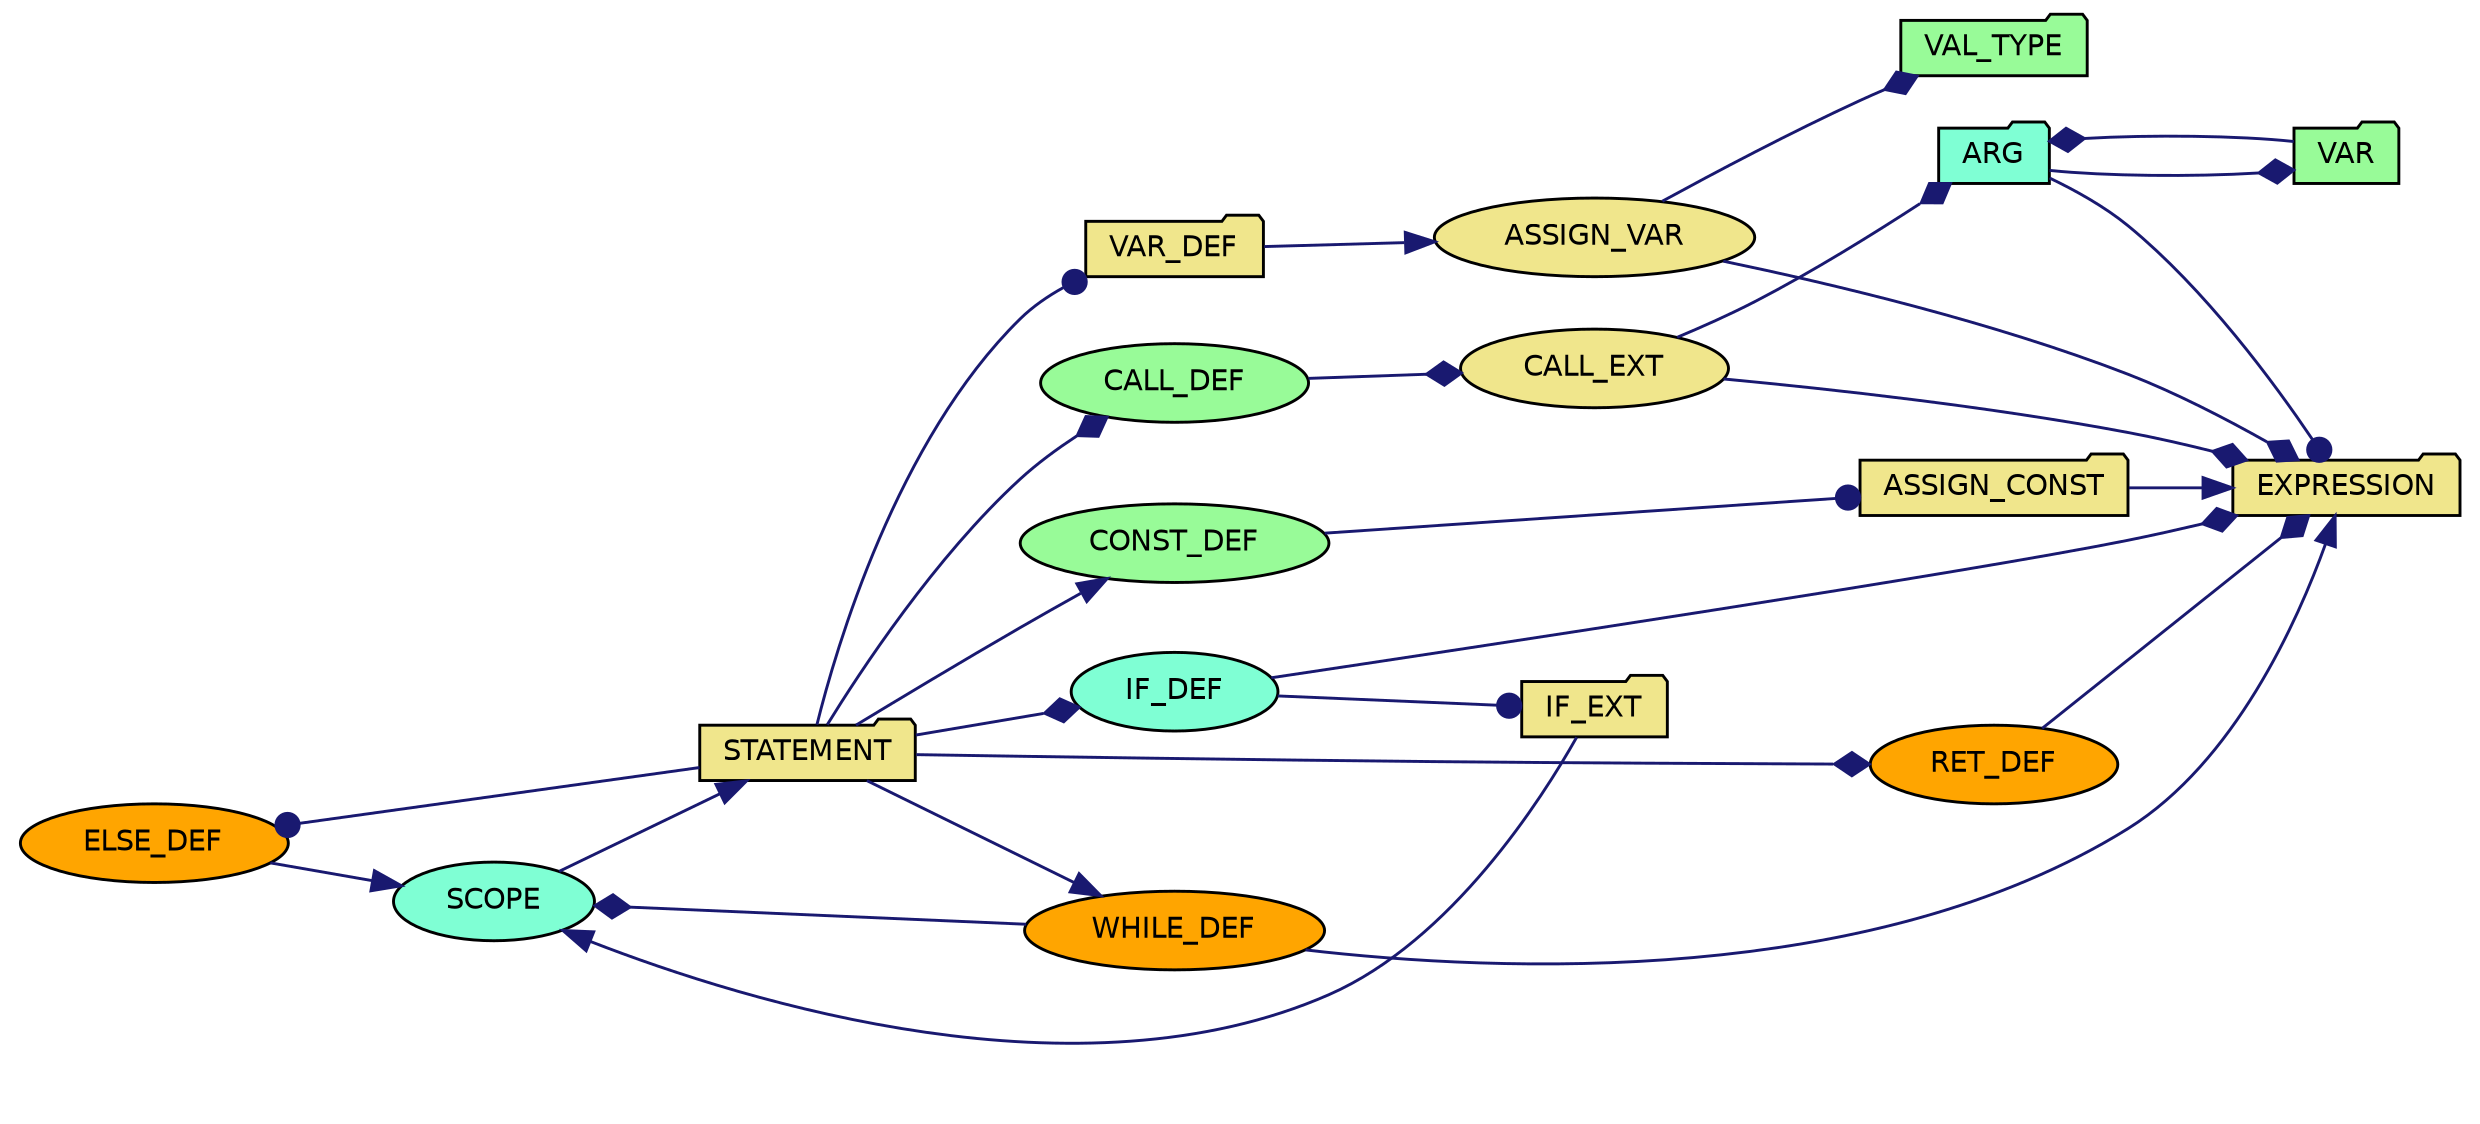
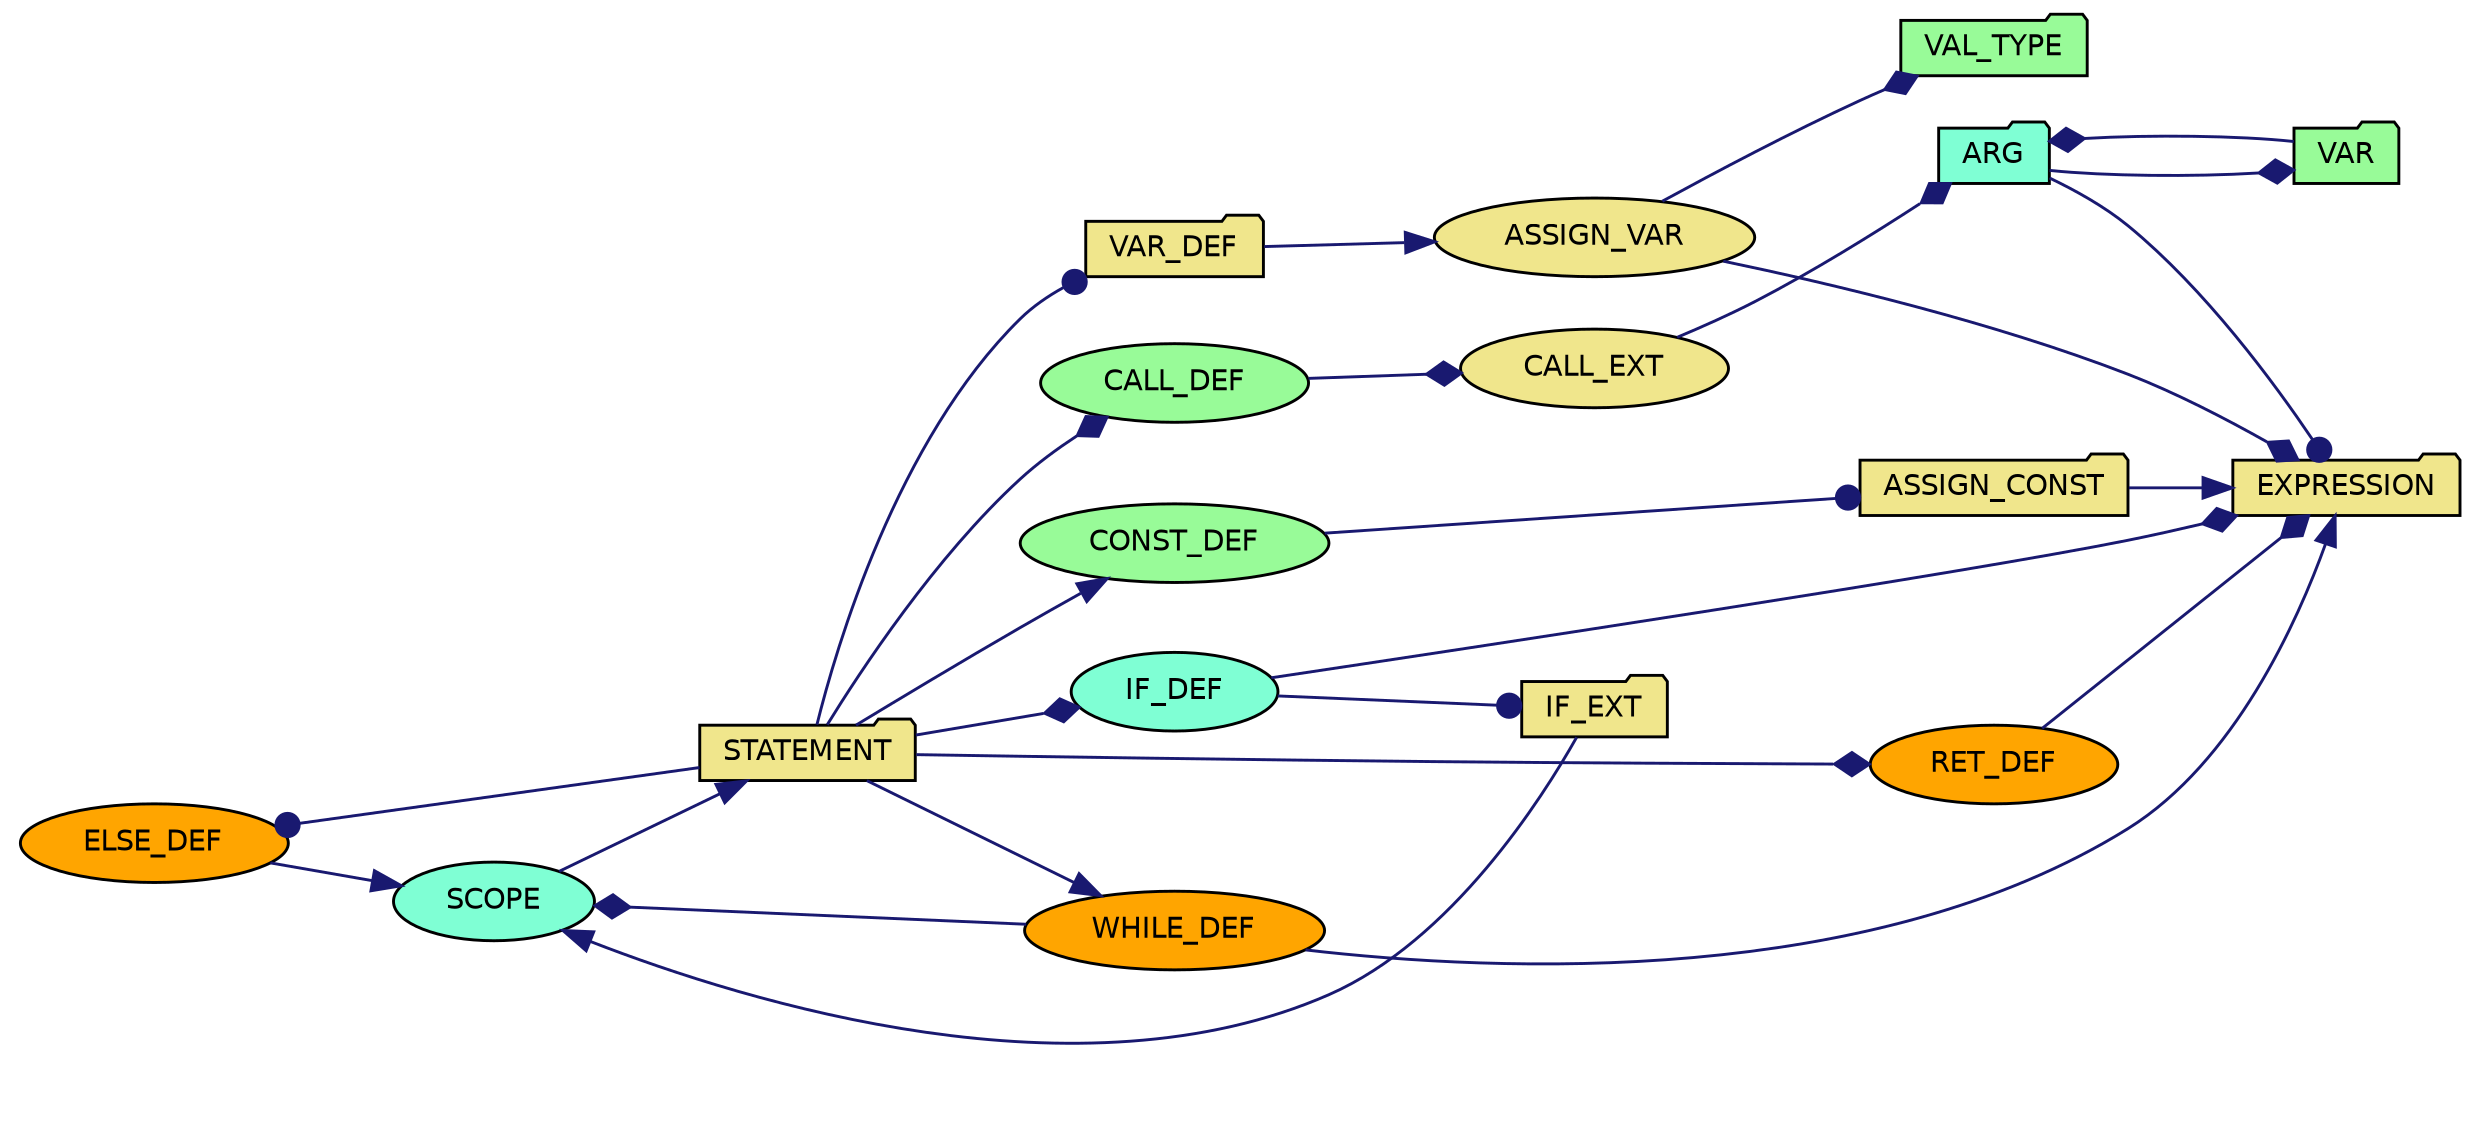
edge "CALL_EXT" -> "EXPRESSION": removed
